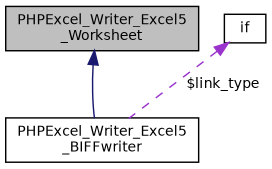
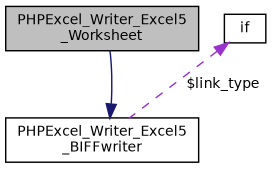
edge "PHPExcel_Writer_Excel5 _BIFFwriter" -> "PHPExcel_Writer_Excel5 _Worksheet": reversed
